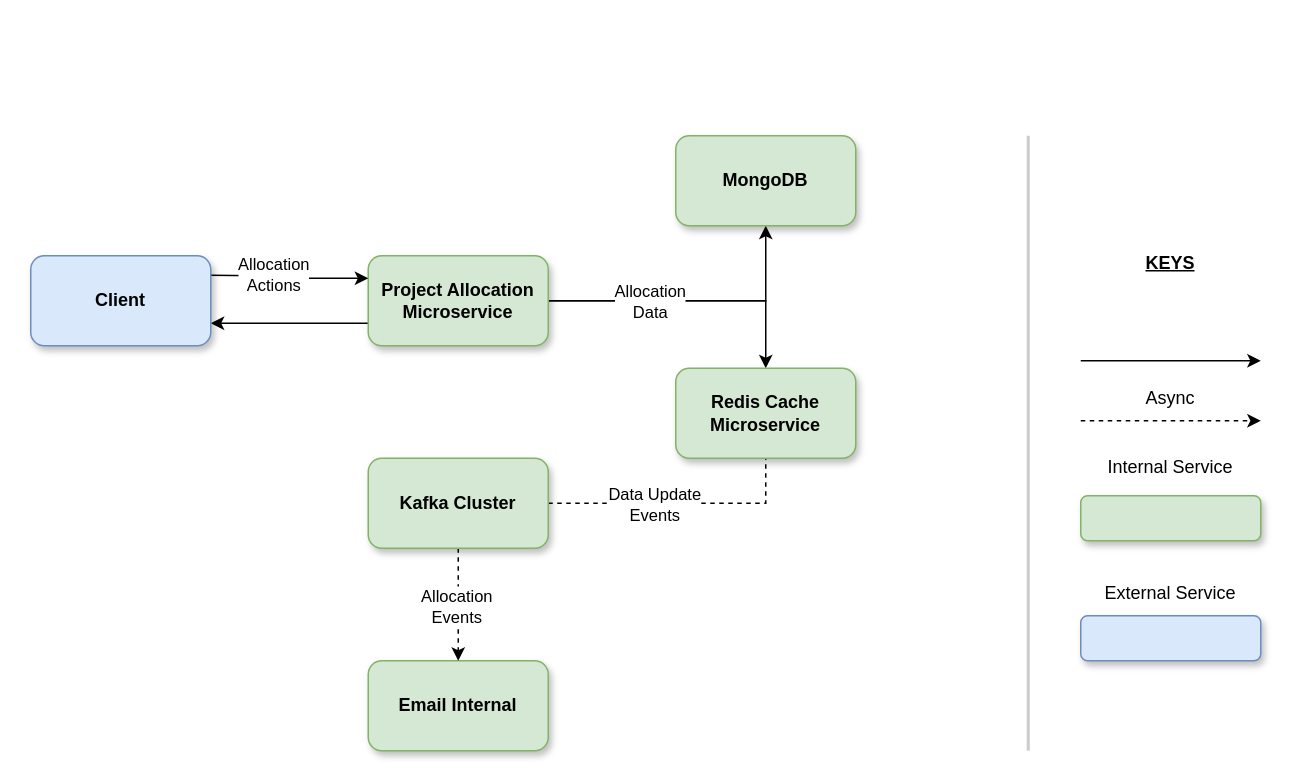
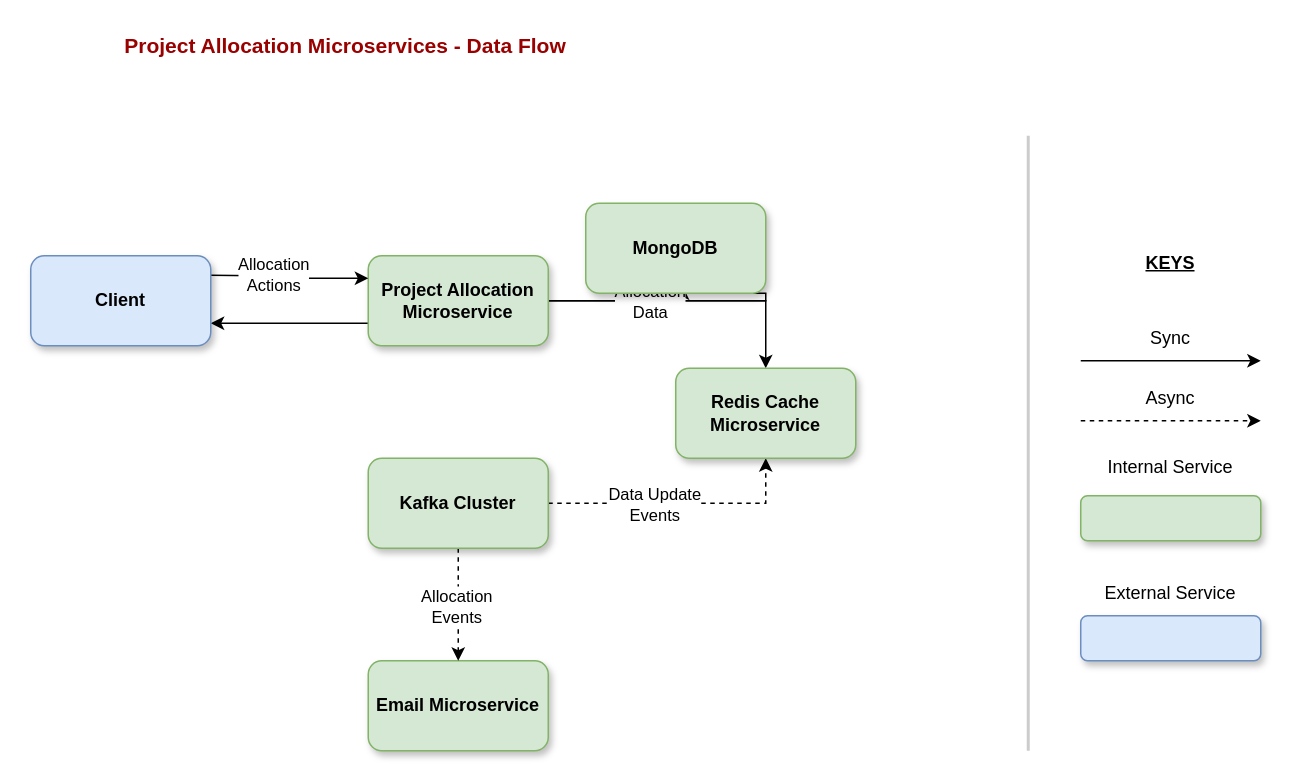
node "Project Allocation Microservices - Data Flow": added
node "MongoDB": moved (766, 181) -> (676, 248)
node "Sync": added
edge "Redis Cache Microservice" -- "Kafka Cluster": arrowhead none -> classic
node "Email Internal": label "Email Internal" -> "Email Microservice"
